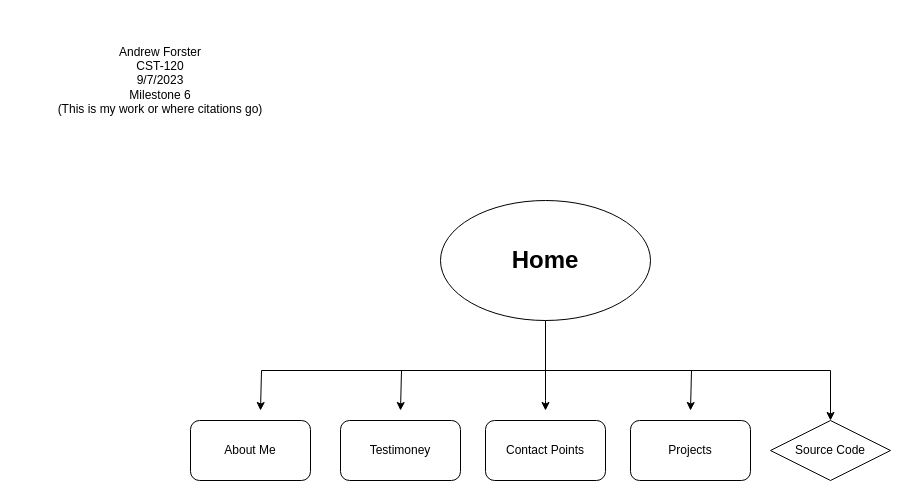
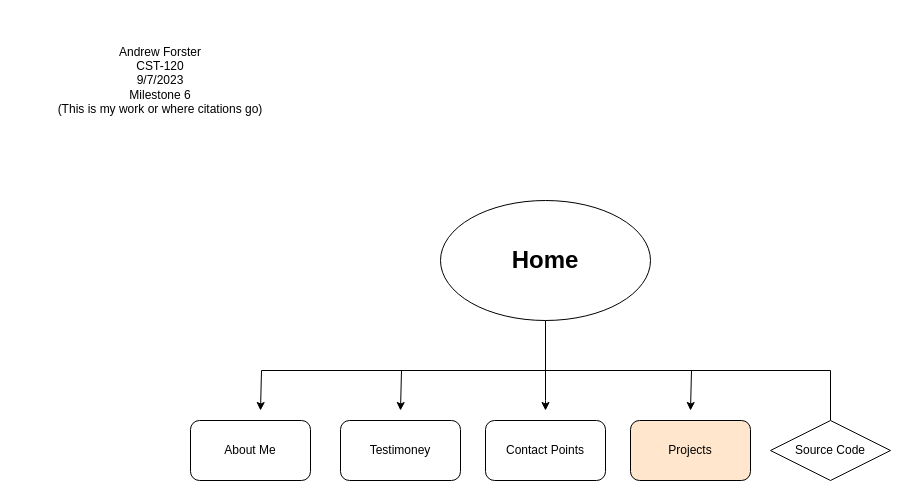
edge "Home" -> "Source Code": arrowhead classic -> none
node "Projects": fillcolor #ffffff -> #ffe6cc
